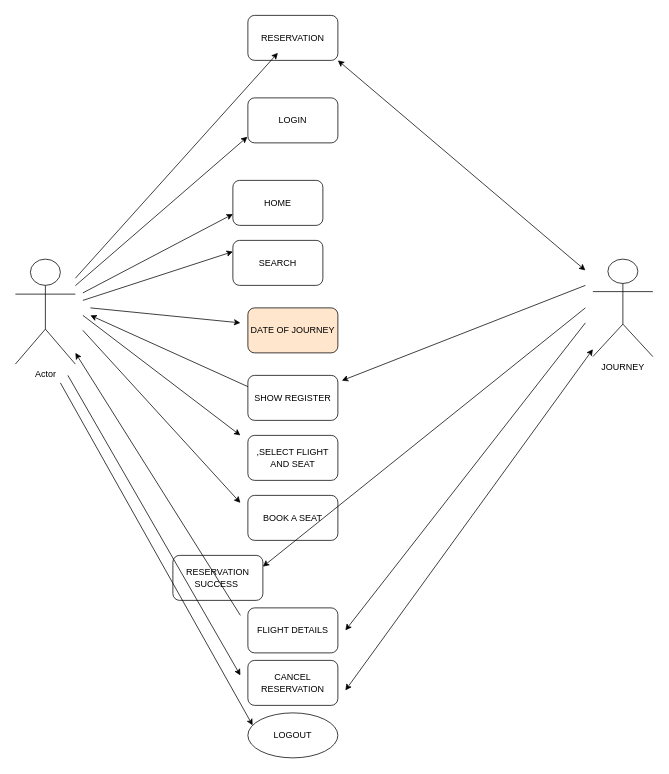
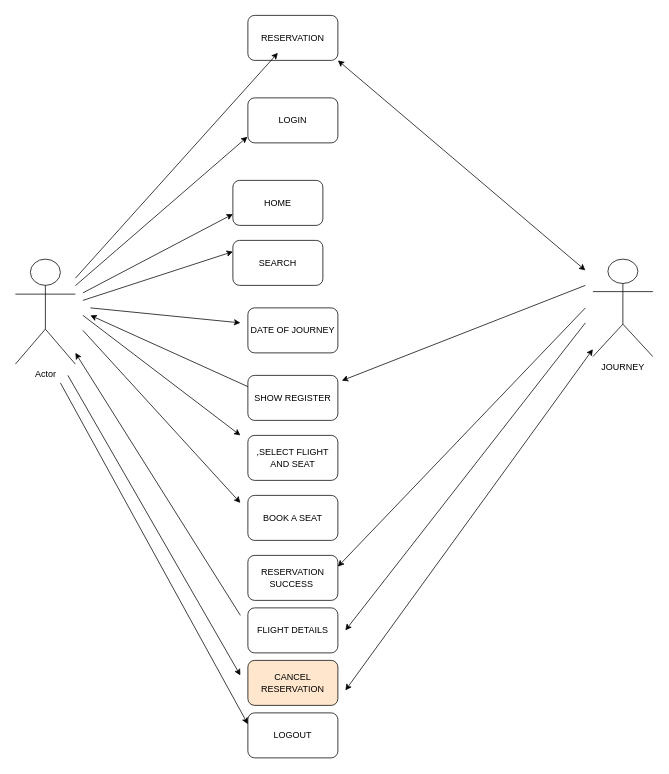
node "DATE OF JOURNEY": fillcolor #ffe6cc -> #ffffff
node "RESERVATION SUCCESS": moved (218, 578) -> (293, 578)
node "CANCEL RESERVATION": fillcolor #ffffff -> #ffe6cc
node "LOGOUT": shape ellipse -> rounded rectangle
